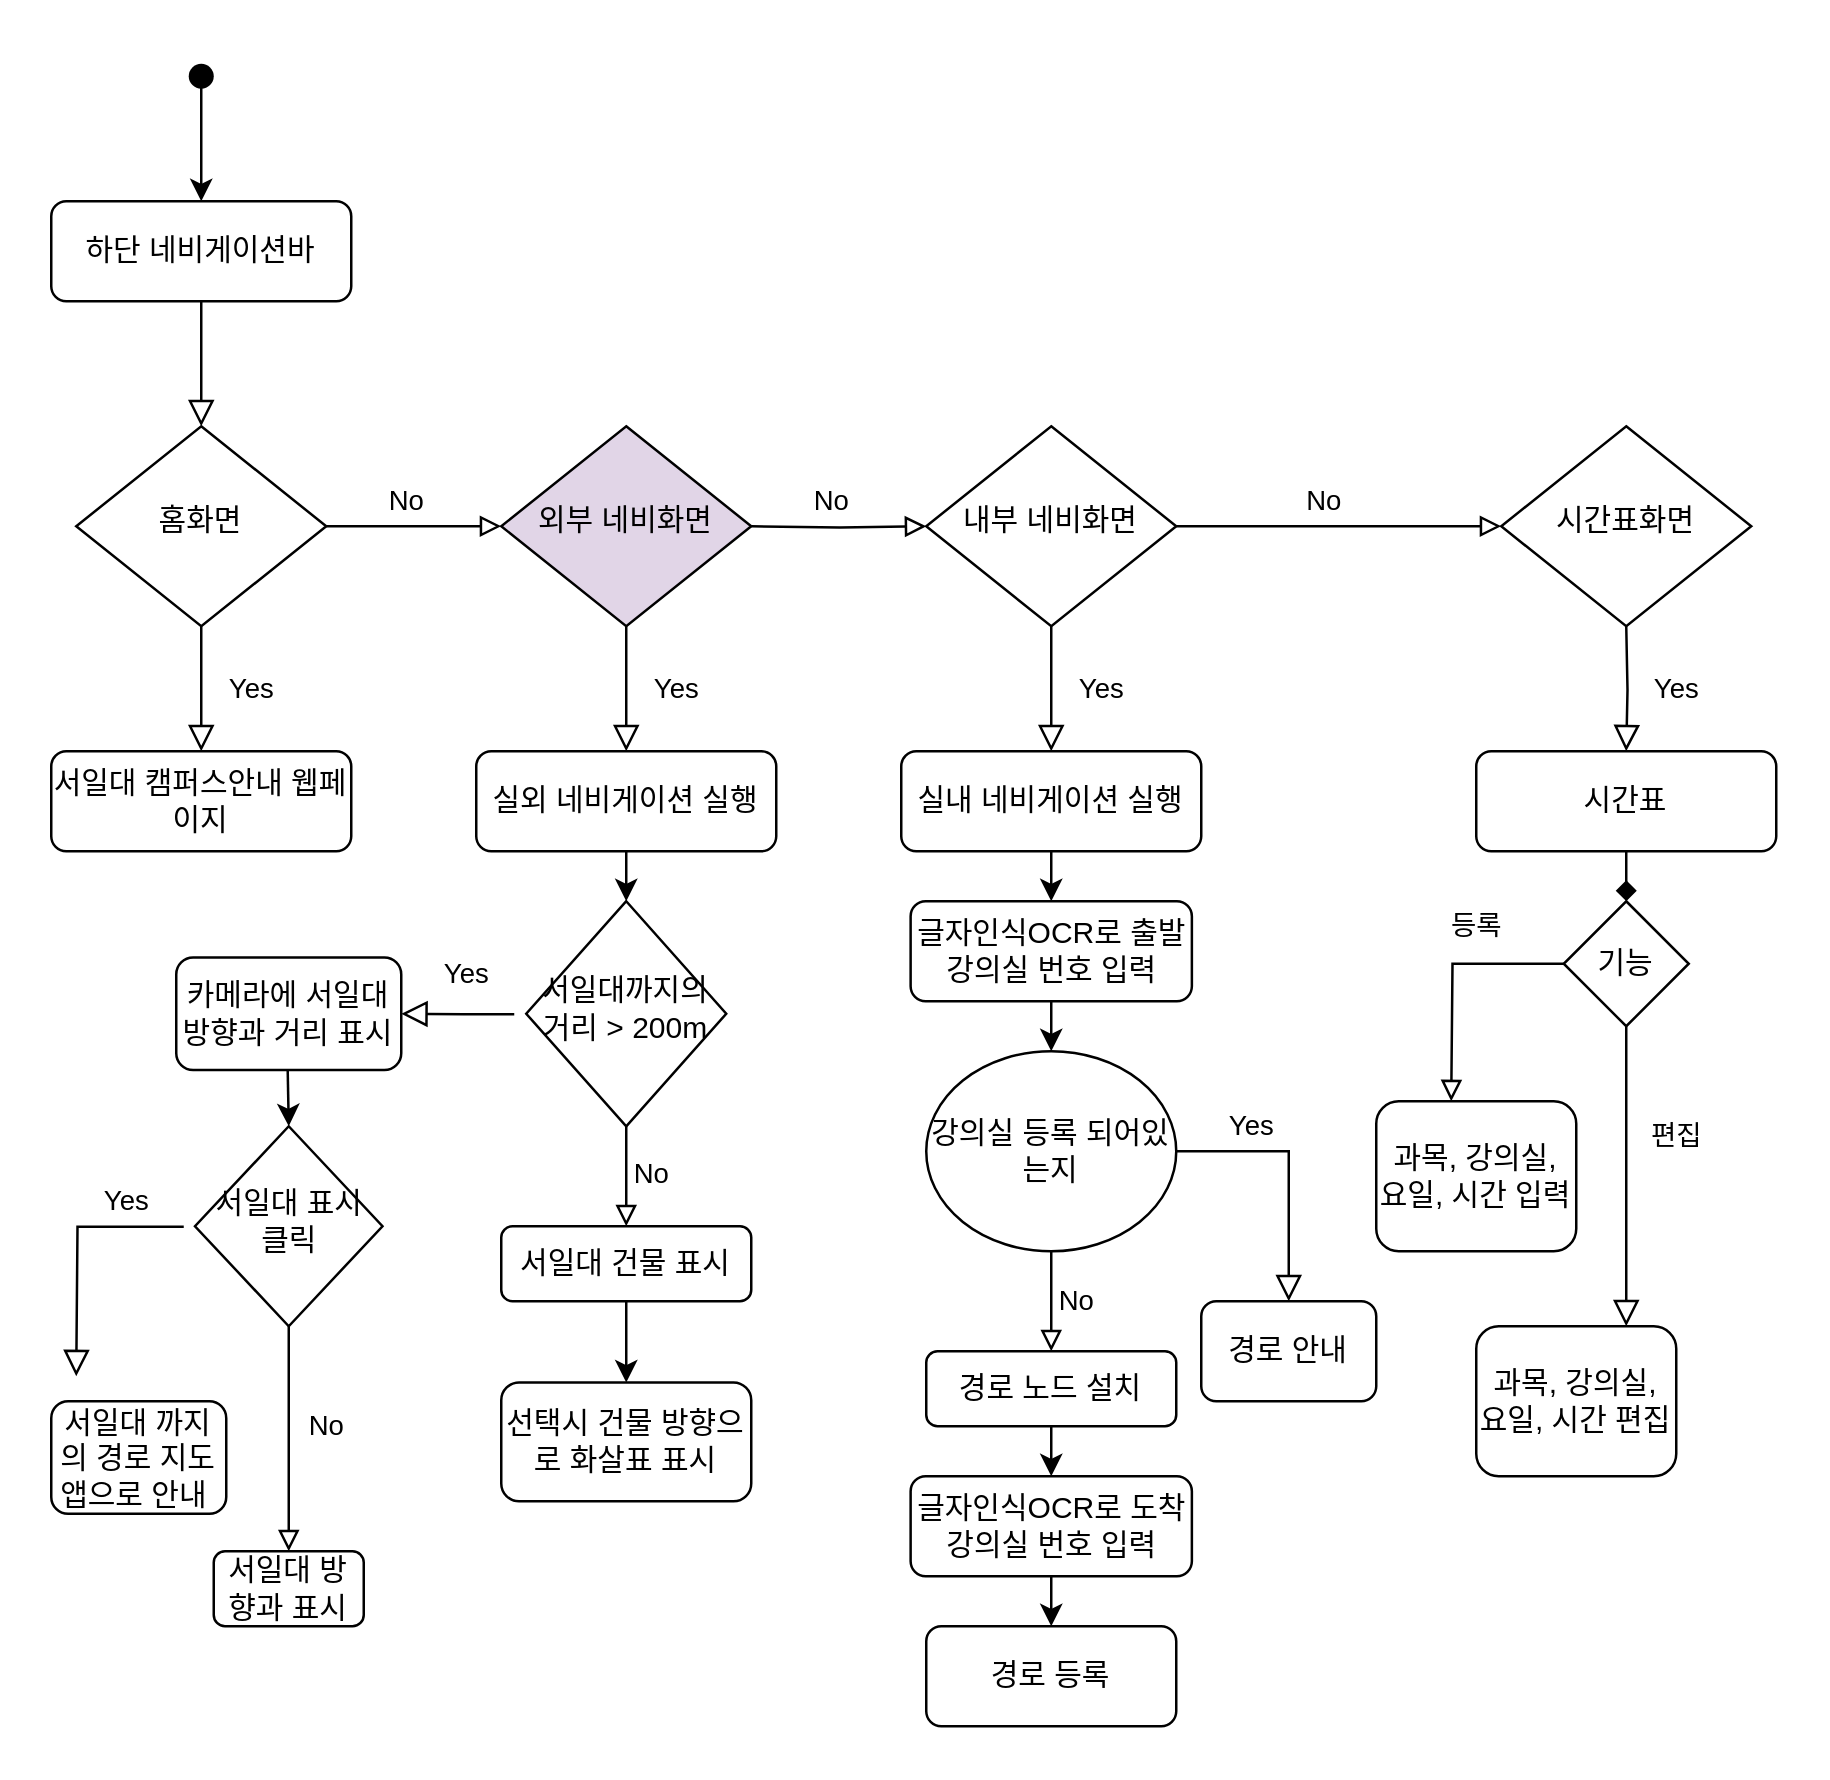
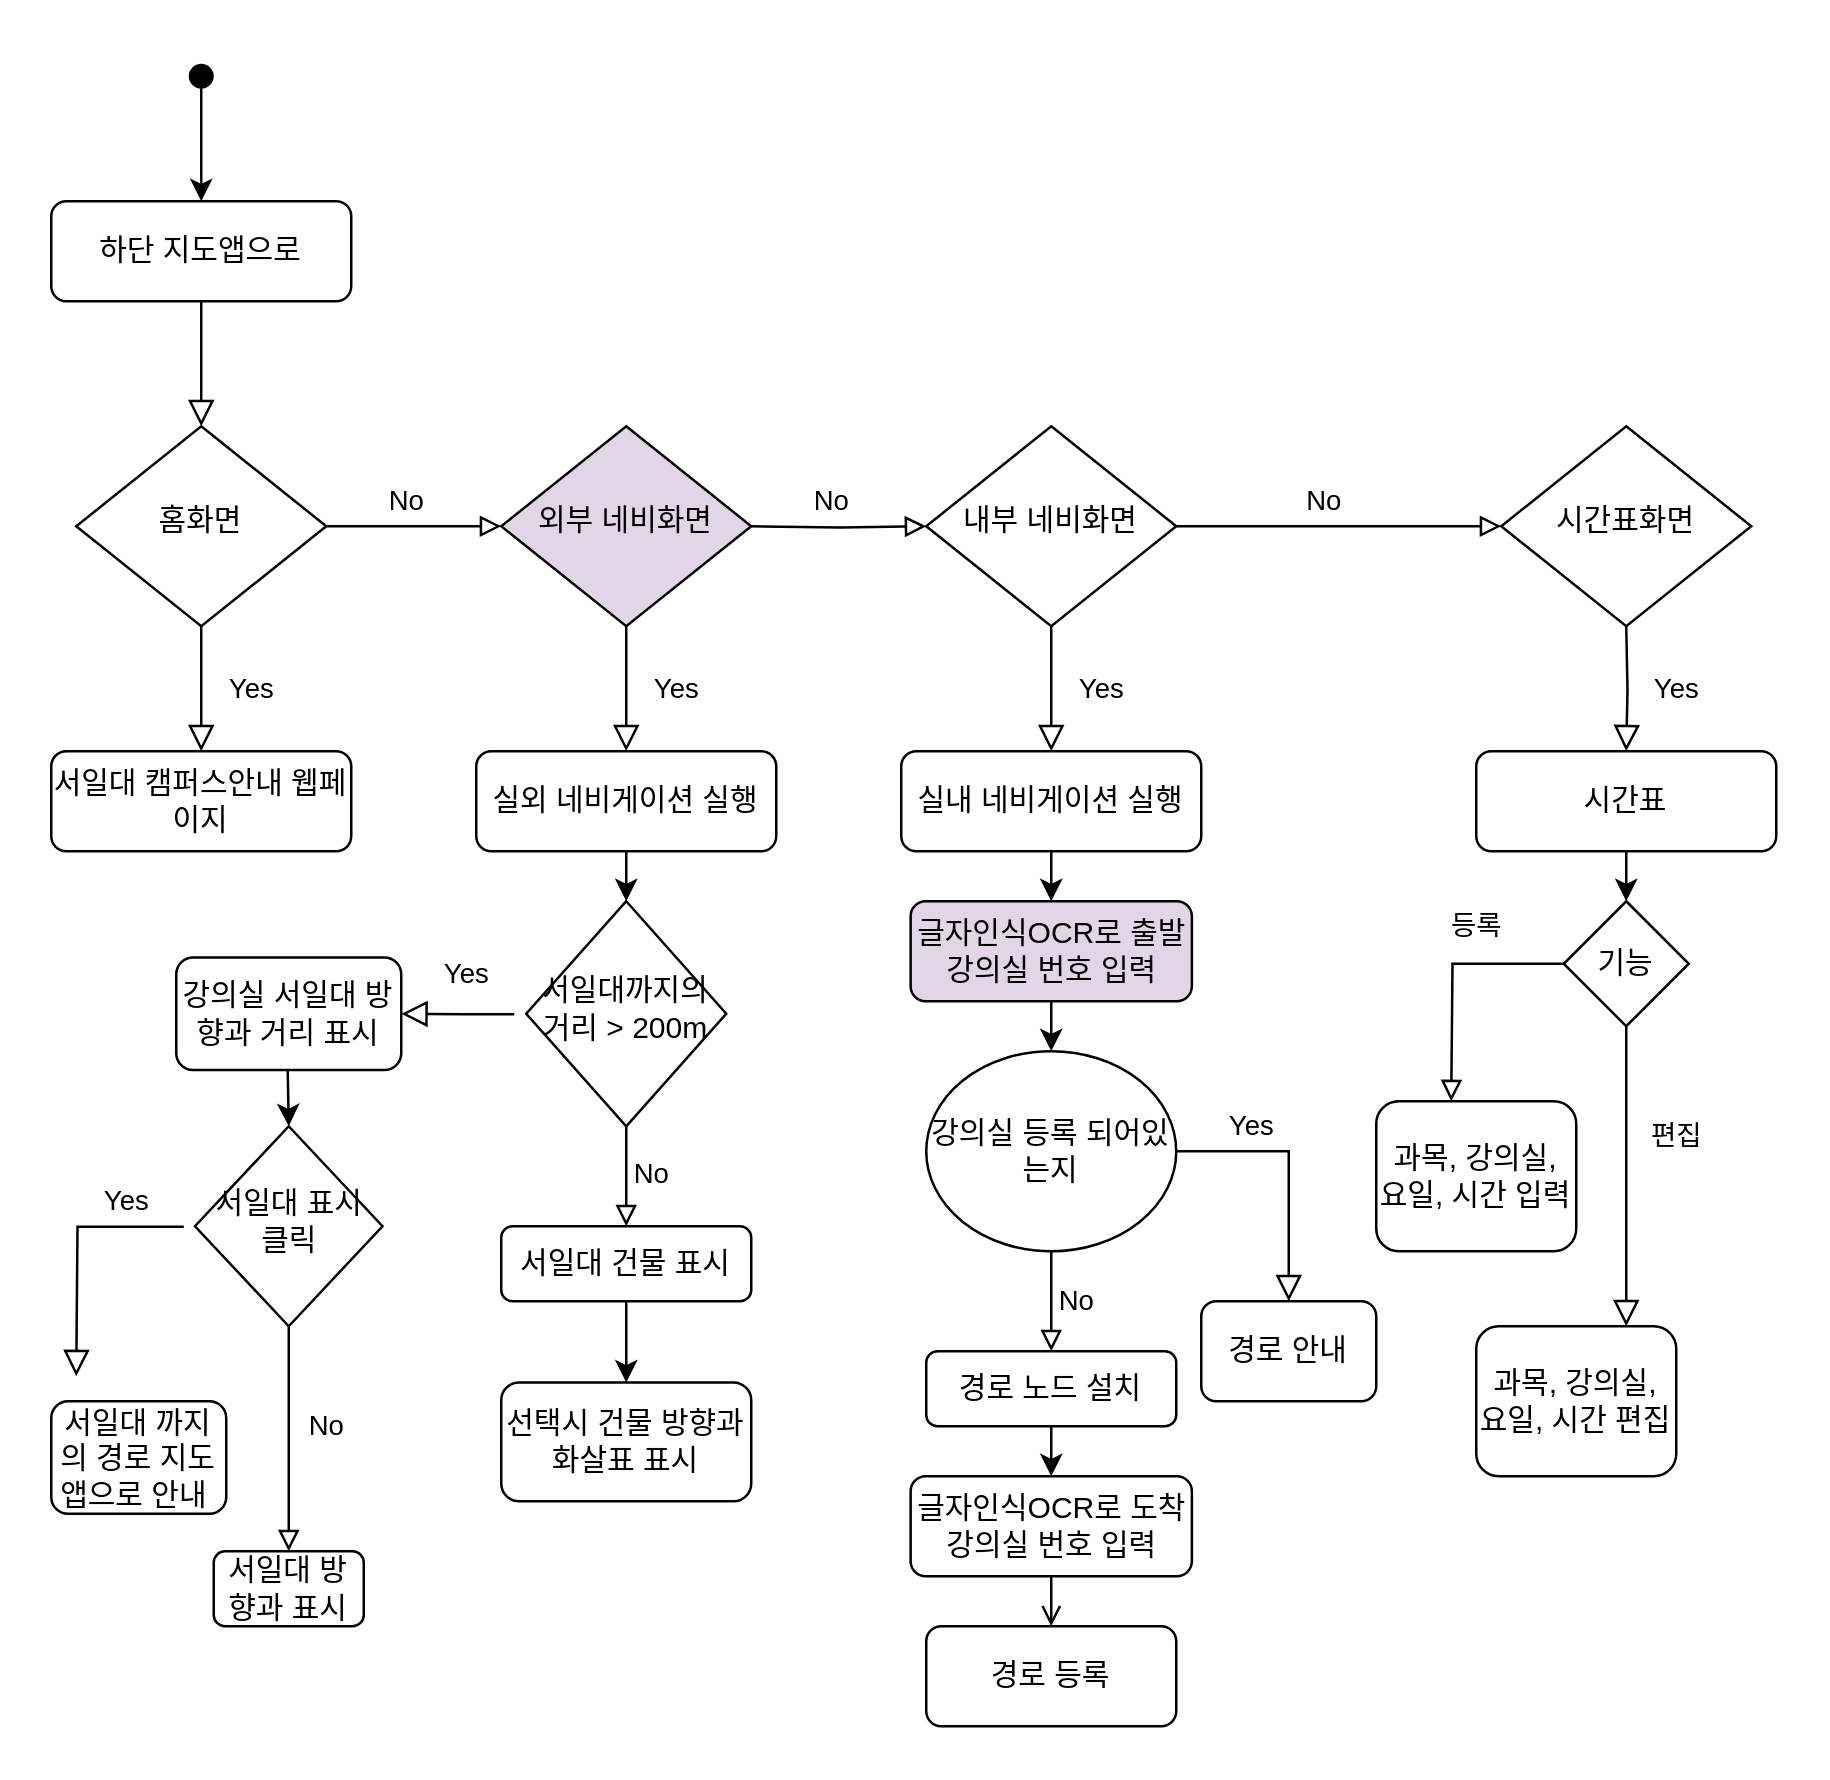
node "하단 네비게이션바": label "하단 네비게이션바" -> "하단 지도앱으로"
edge "시간표" -> "기능": arrowhead diamond -> classic
node "글자인식OCR로 출발 강의실 번호 입력": fillcolor #ffffff -> #e1d5e7
node "카메라에 서일대 방향과 거리 표시": label "카메라에 서일대 방향과 거리 표시" -> "강의실 서일대 방향과 거리 표시"
node "선택시 건물 방향으로 화살표 표시": label "선택시 건물 방향으로 화살표 표시" -> "선택시 건물 방향과 화살표 표시"
edge "글자인식OCR로 도착 강의실 번호 입력" -> "경로 등록": arrowhead classic -> open
